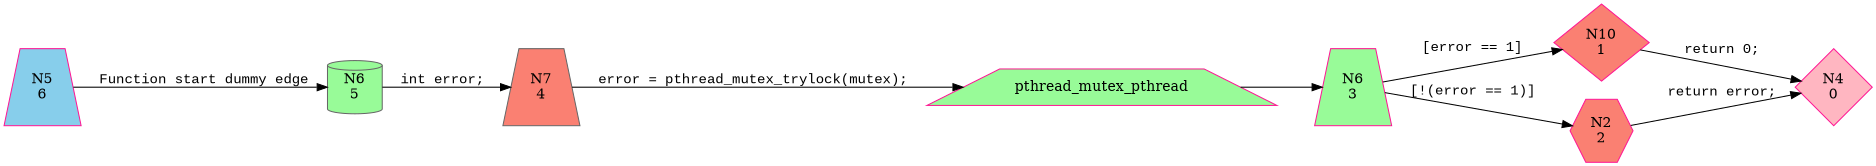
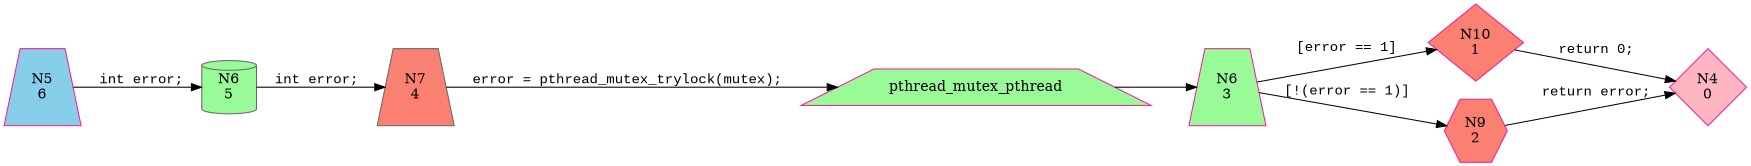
edge "N5 6" -> "N6 5": label "Function start dummy edge" -> "int error;"
node "N2 2": label "N2 2" -> "N9 2"
